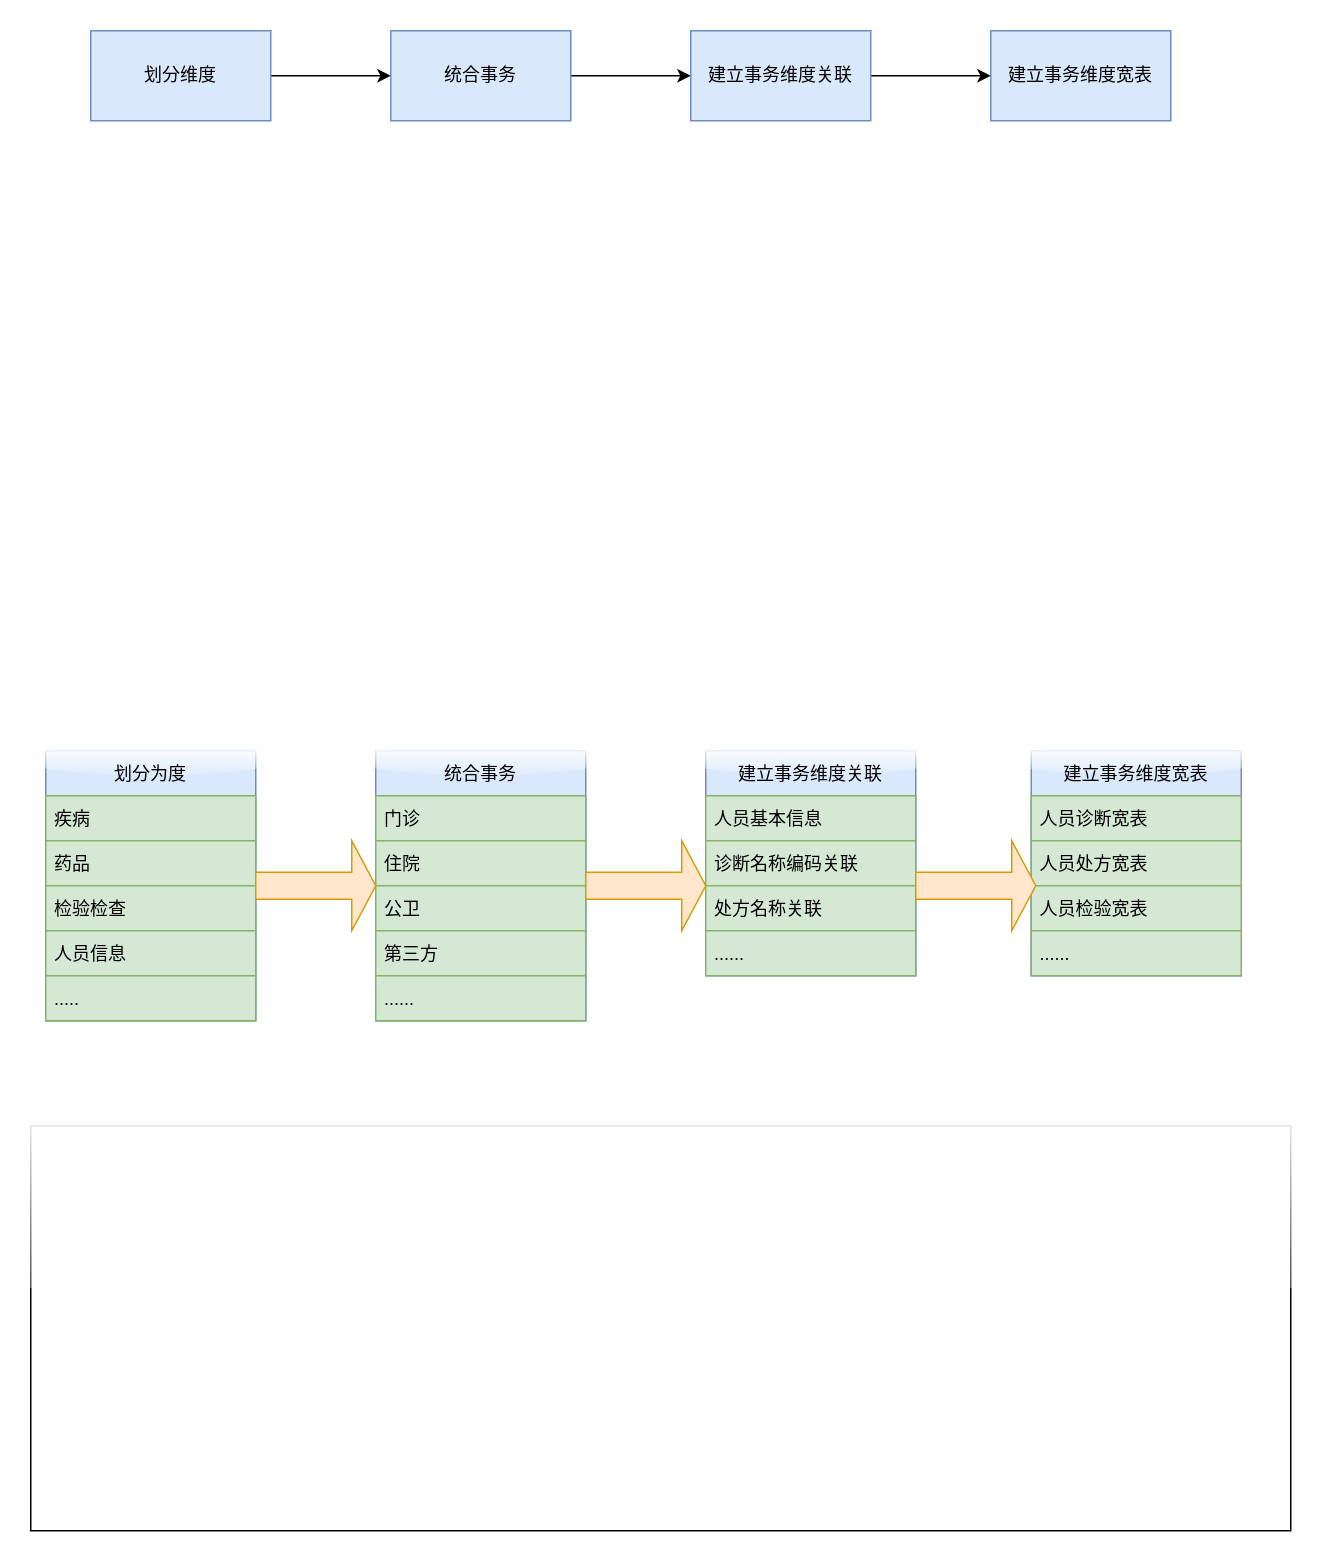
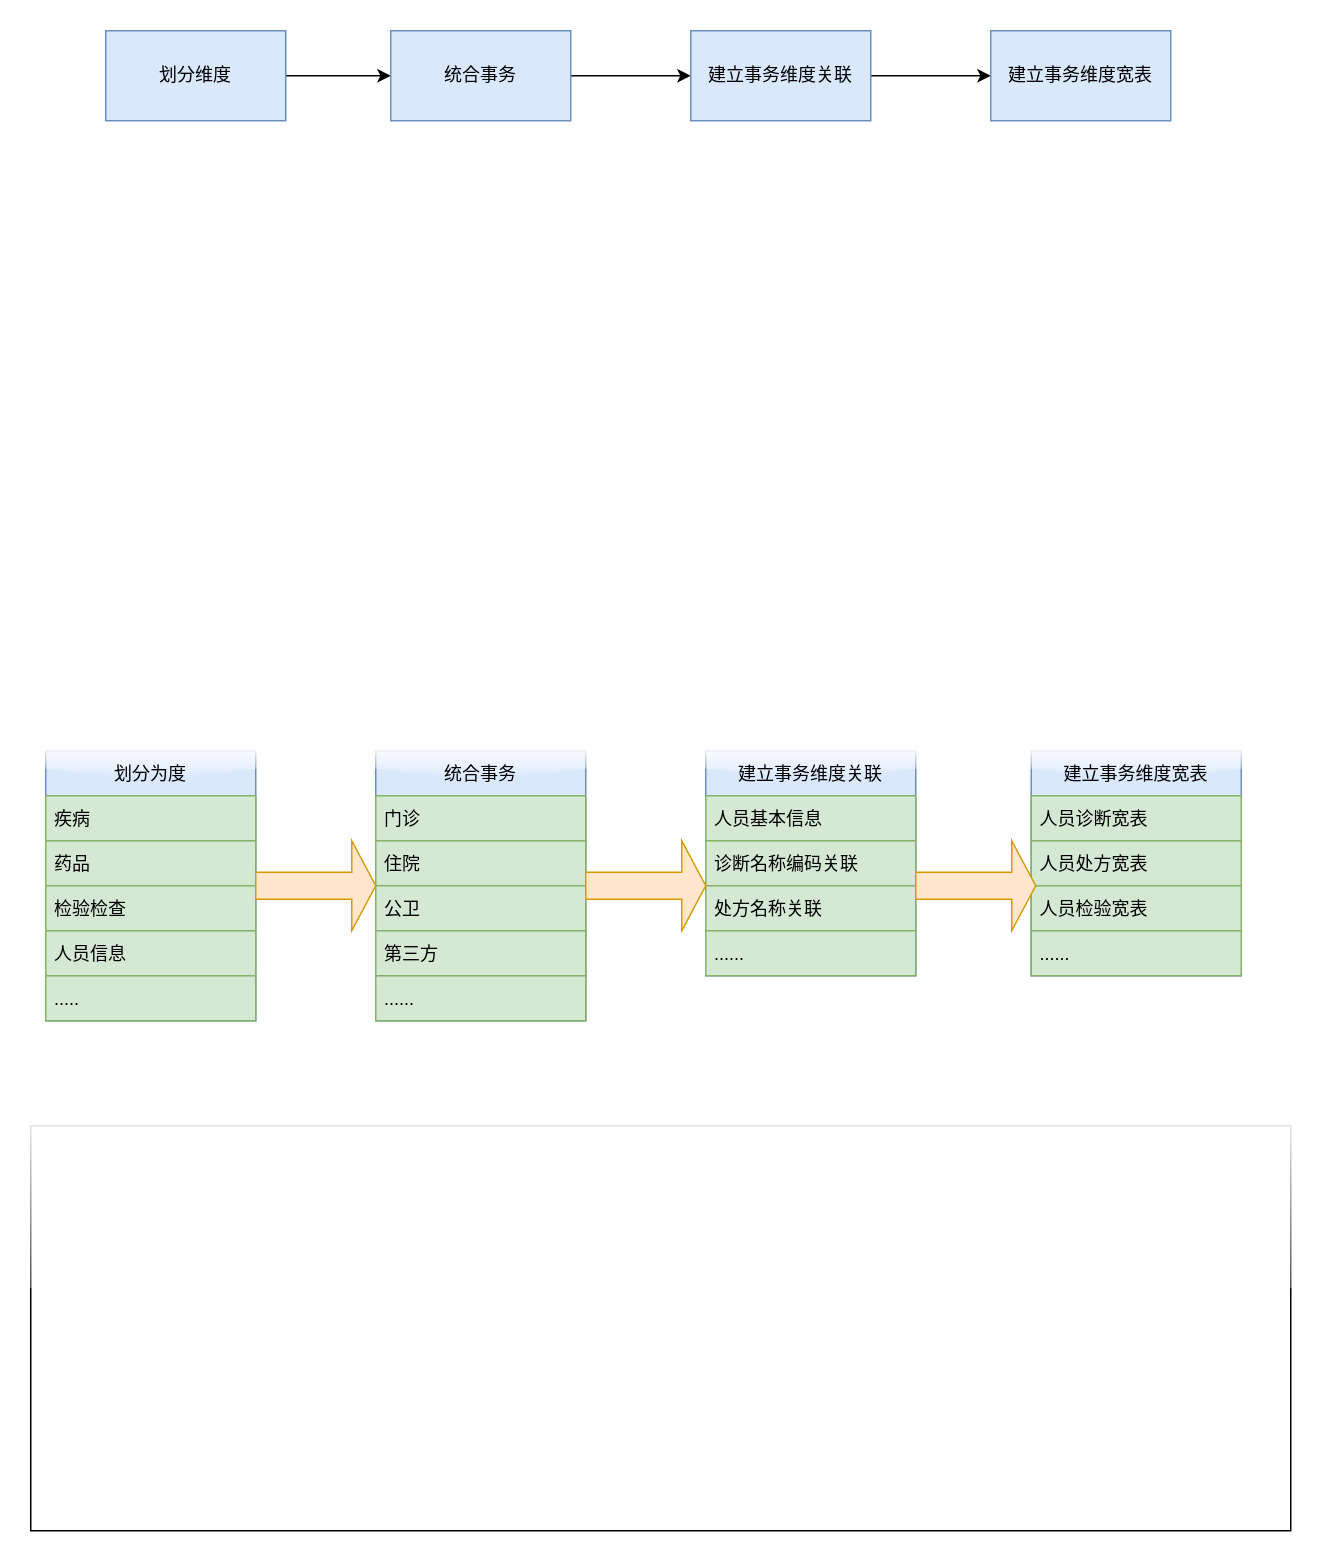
node "划分维度": moved (181, 76) -> (196, 76)
